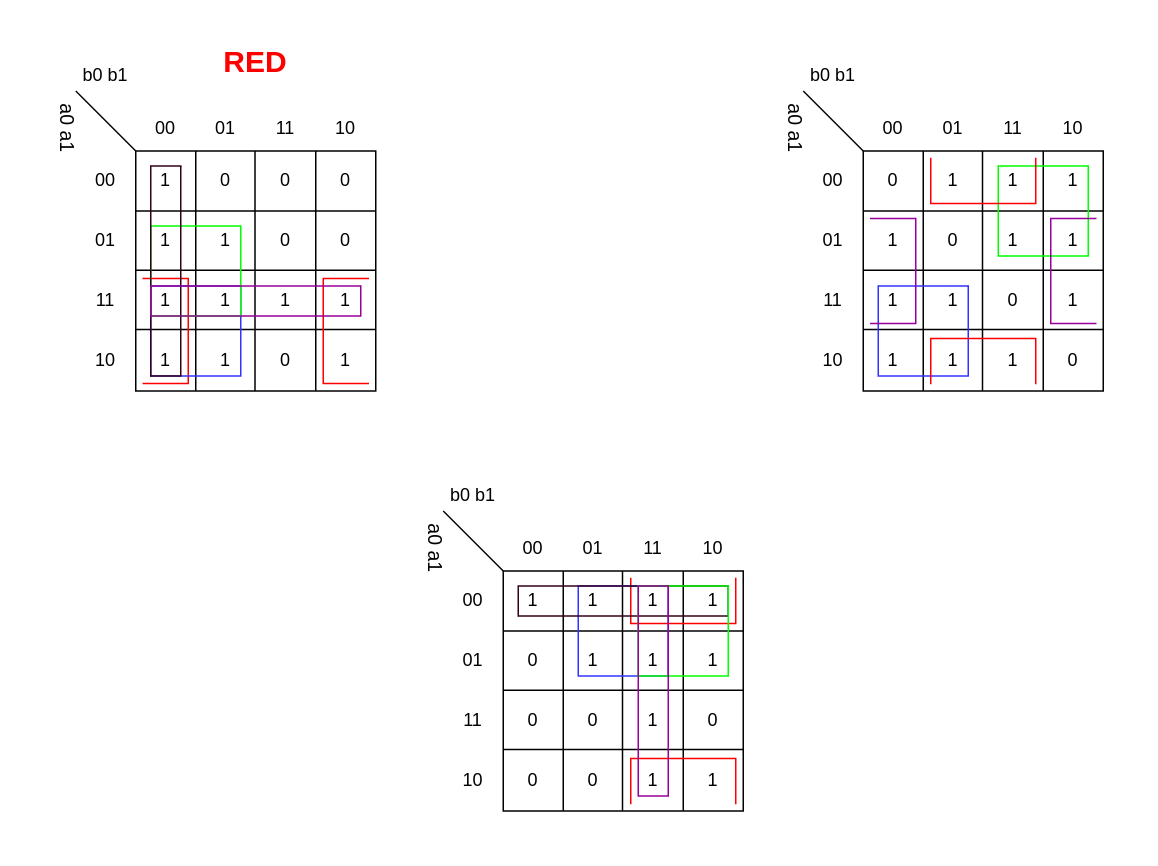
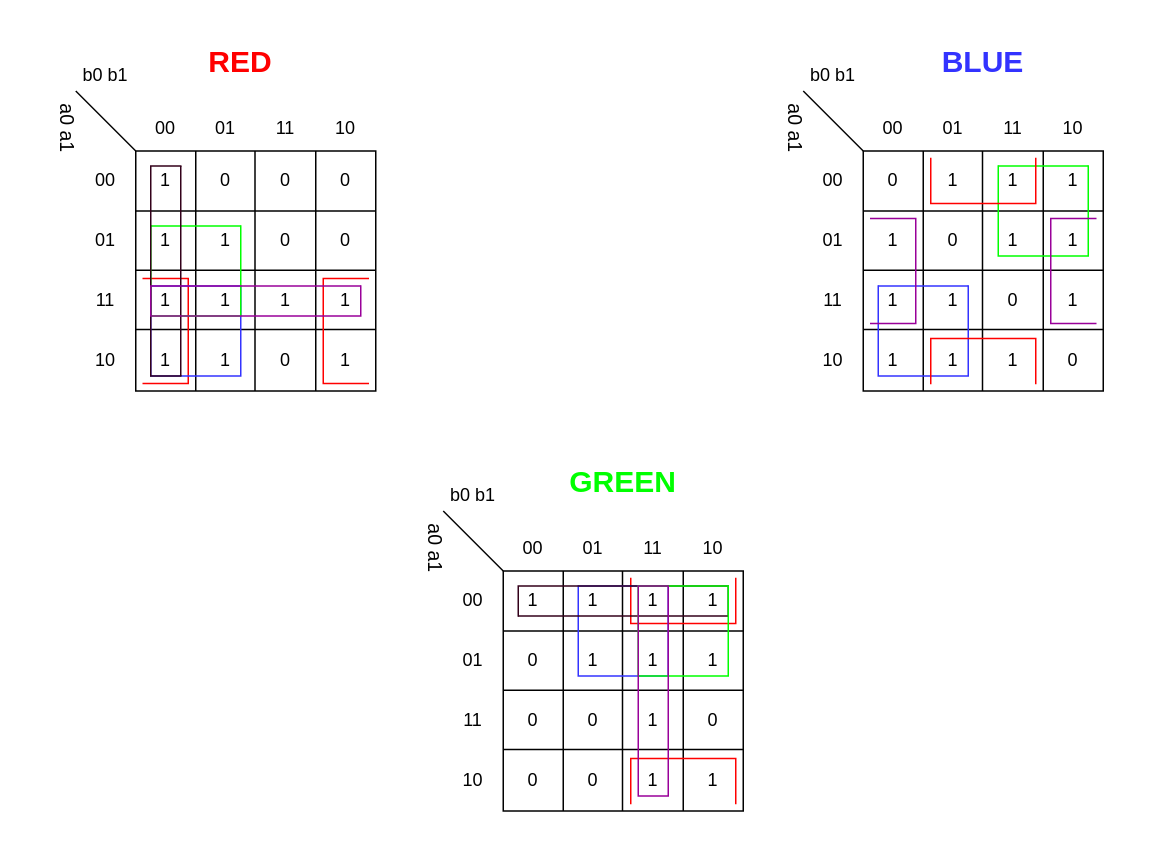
node "RED": moved (256, 61) -> (241, 61)
node "BLUE": added
node "GREEN": added
